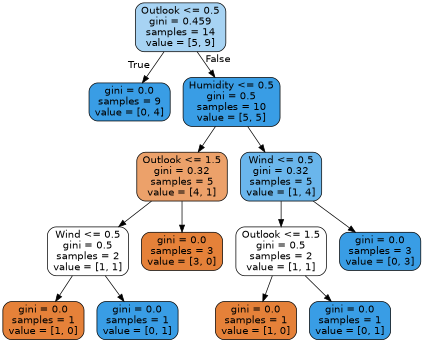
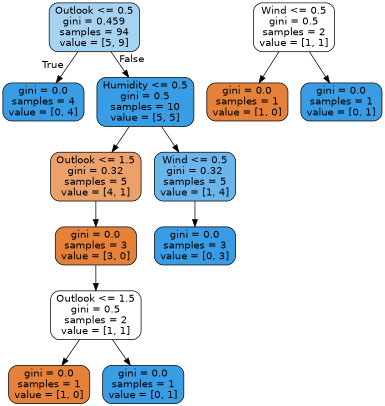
node "Outlook <= 0.5 gini = 0.459 samples = 14 value = [5, 9]": label "Outlook <= 0.5 gini = 0.459 samples = 14 value = [5, 9]" -> "Outlook <= 0.5 gini = 0.459 samples = 94 value = [5, 9]"
node "gini = 0.0 samples = 9 value = [0, 4]": label "gini = 0.0 samples = 9 value = [0, 4]" -> "gini = 0.0 samples = 4 value = [0, 4]"
edge "Wind <= 0.5 gini = 0.32 samples = 5 value = [1, 4]" -> "Outlook <= 1.5 gini = 0.5 samples = 2 value = [1, 1]": now "gini = 0.0 samples = 3 value = [3, 0]" -> "Outlook <= 1.5 gini = 0.5 samples = 2 value = [1, 1]"
edge "Outlook <= 1.5 gini = 0.32 samples = 5 value = [4, 1]" -> "Wind <= 0.5 gini = 0.5 samples = 2 value = [1, 1]": removed
